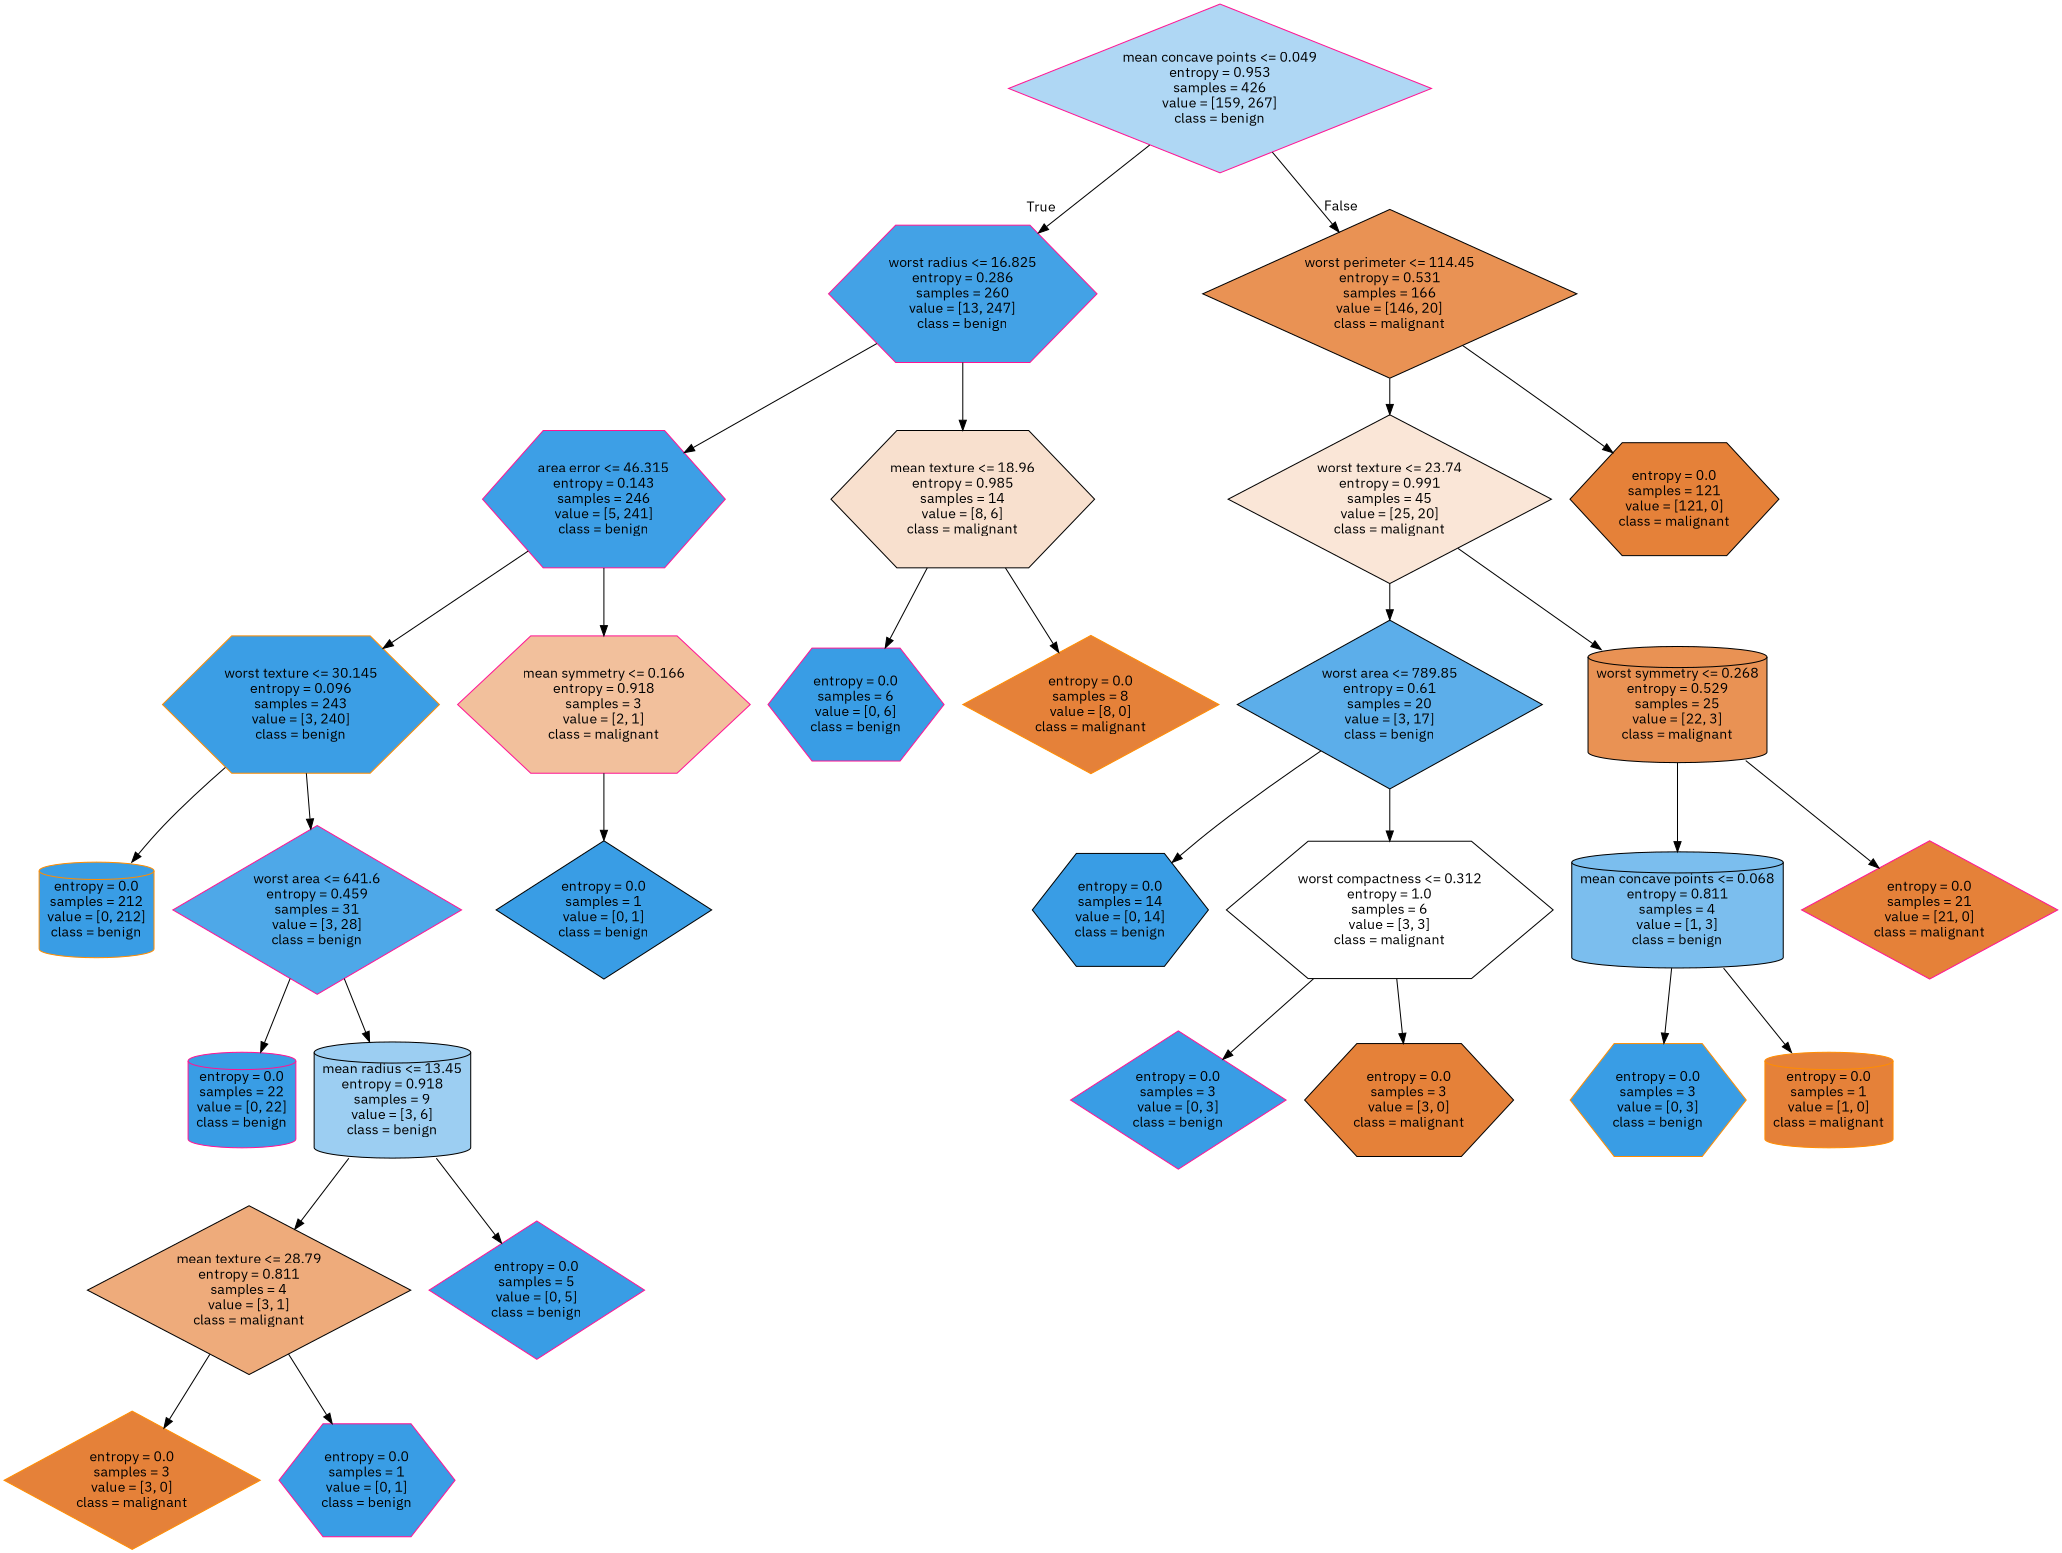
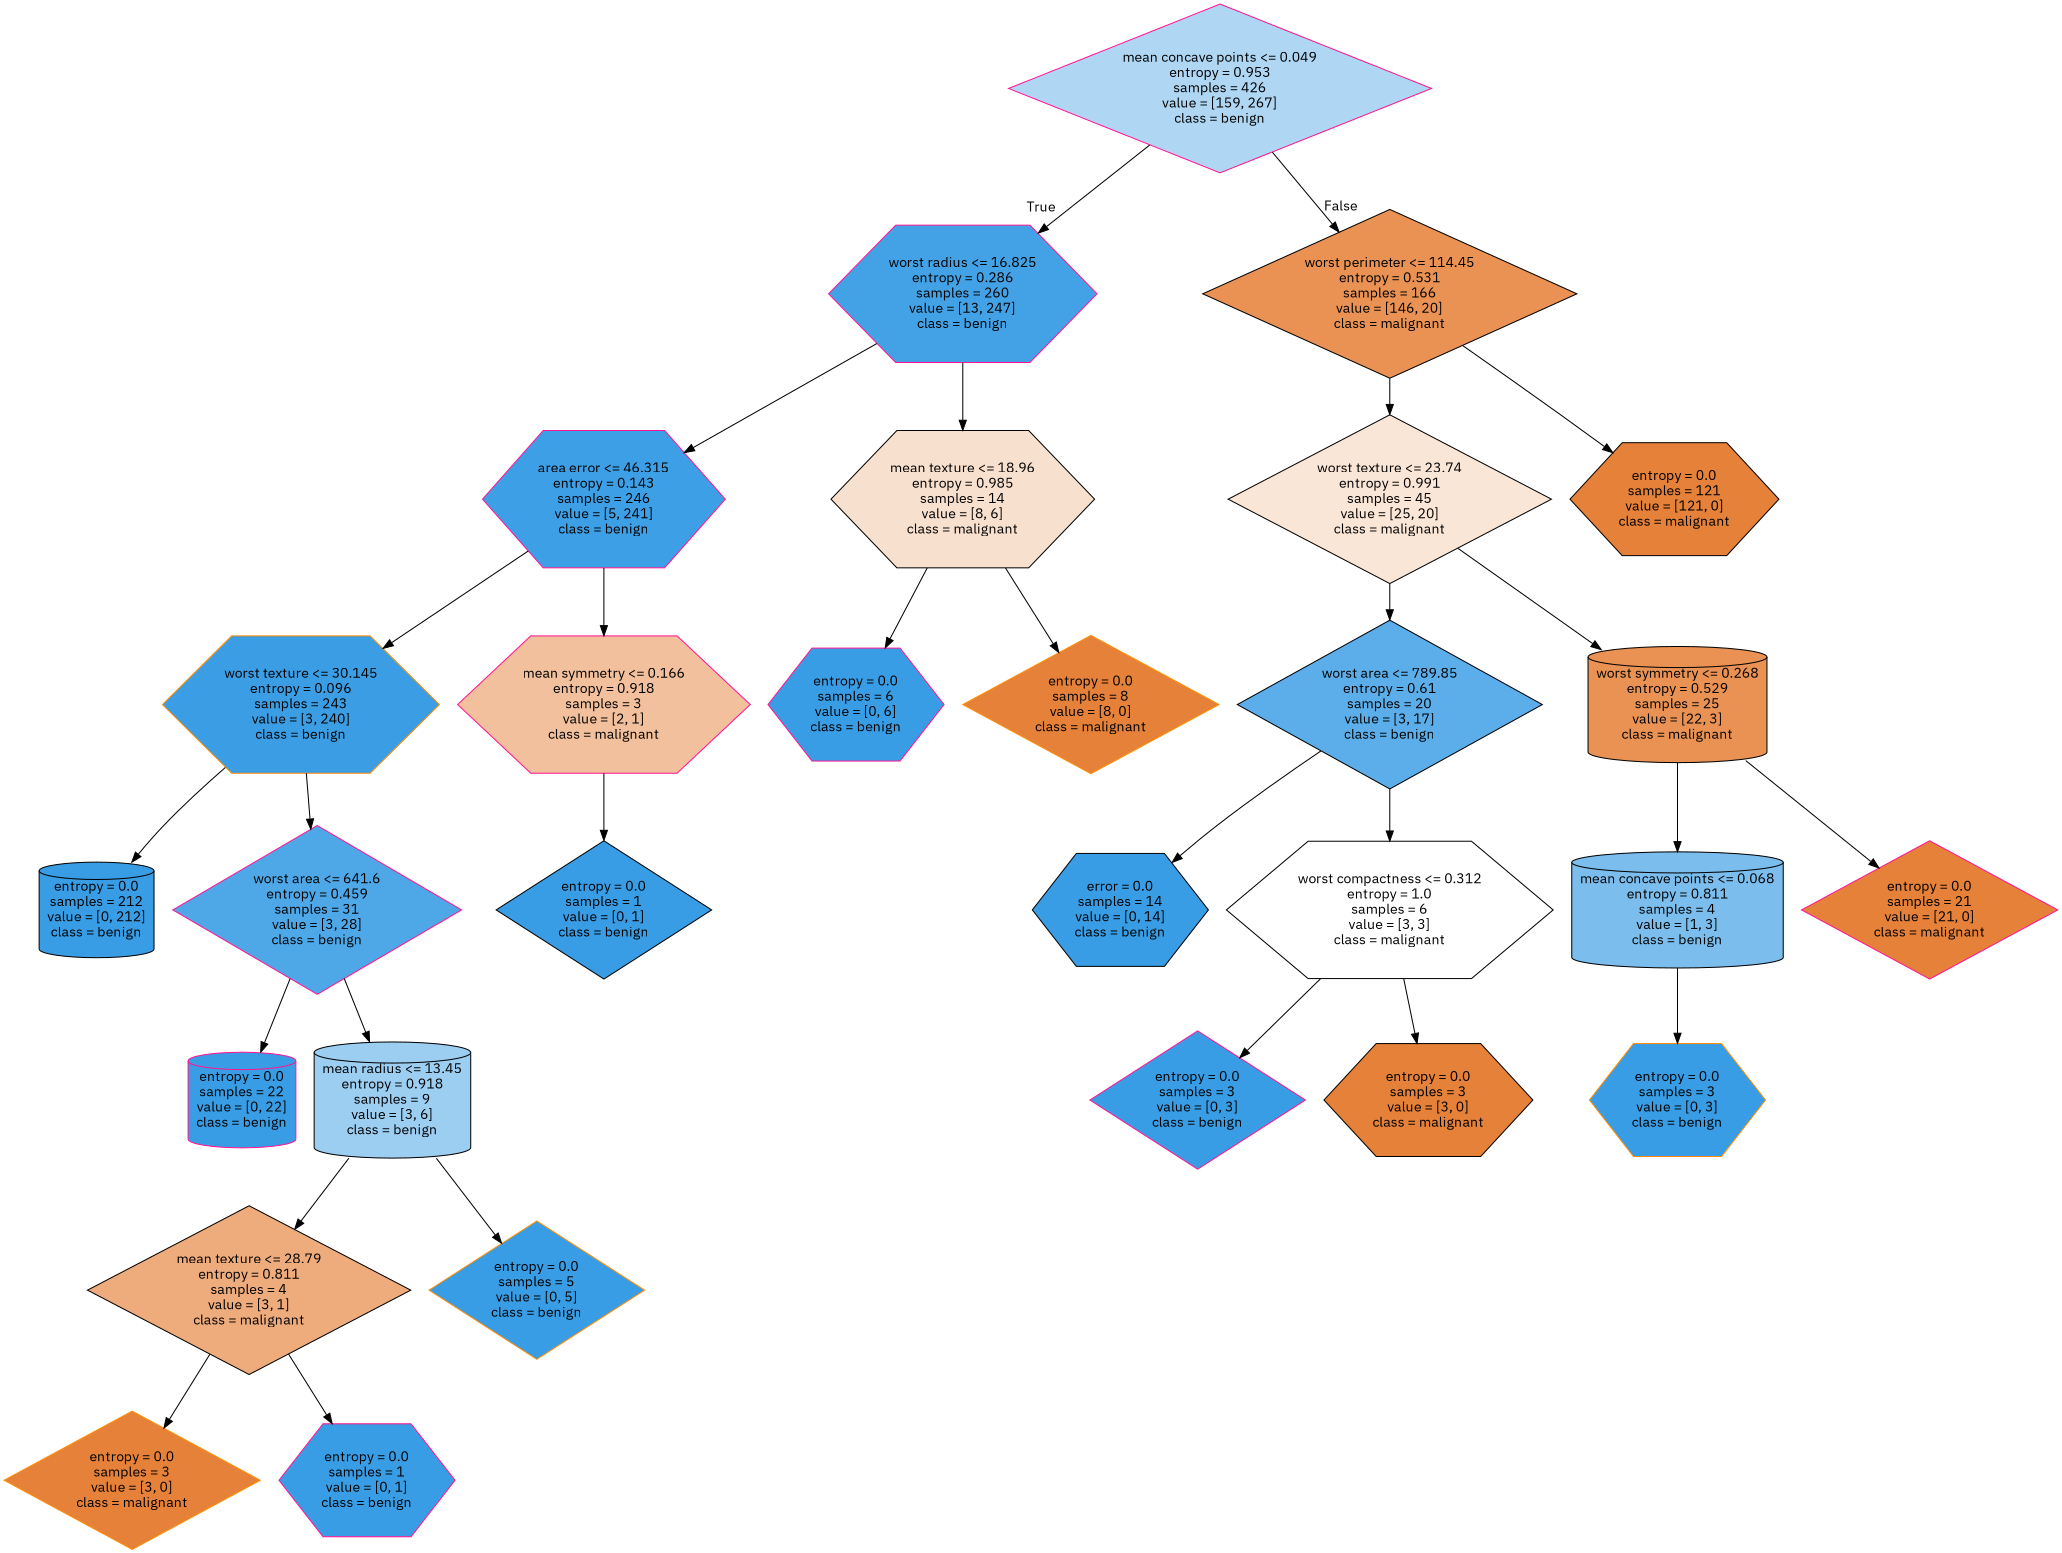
node "entropy = 0.0 samples = 212 value = [0, 212] class = benign": color darkorange -> black
node "entropy = 0.0 samples = 14 value = [0, 14] class = benign": label "entropy = 0.0 samples = 14 value = [0, 14] class = benign" -> "error = 0.0 samples = 14 value = [0, 14] class = benign"
node "entropy = 0.0 samples = 1 value = [1, 0] class = malignant": removed
node "entropy = 0.0 samples = 5 value = [0, 5] class = benign": color deeppink -> darkorange
